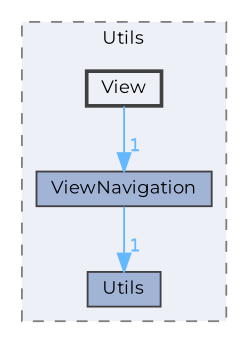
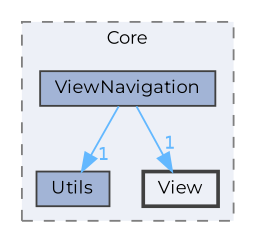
cluster "Utils": label "Utils" -> "Core"
edge "View" -> "ViewNavigation": reversed
